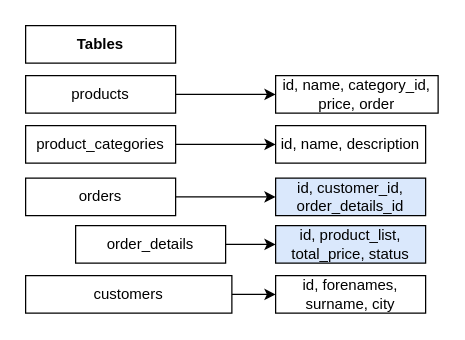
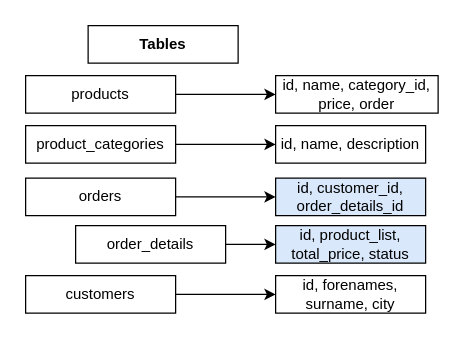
node "Tables": moved (101, 44) -> (163, 44)
node "customers": size 206x38 -> 150x38
